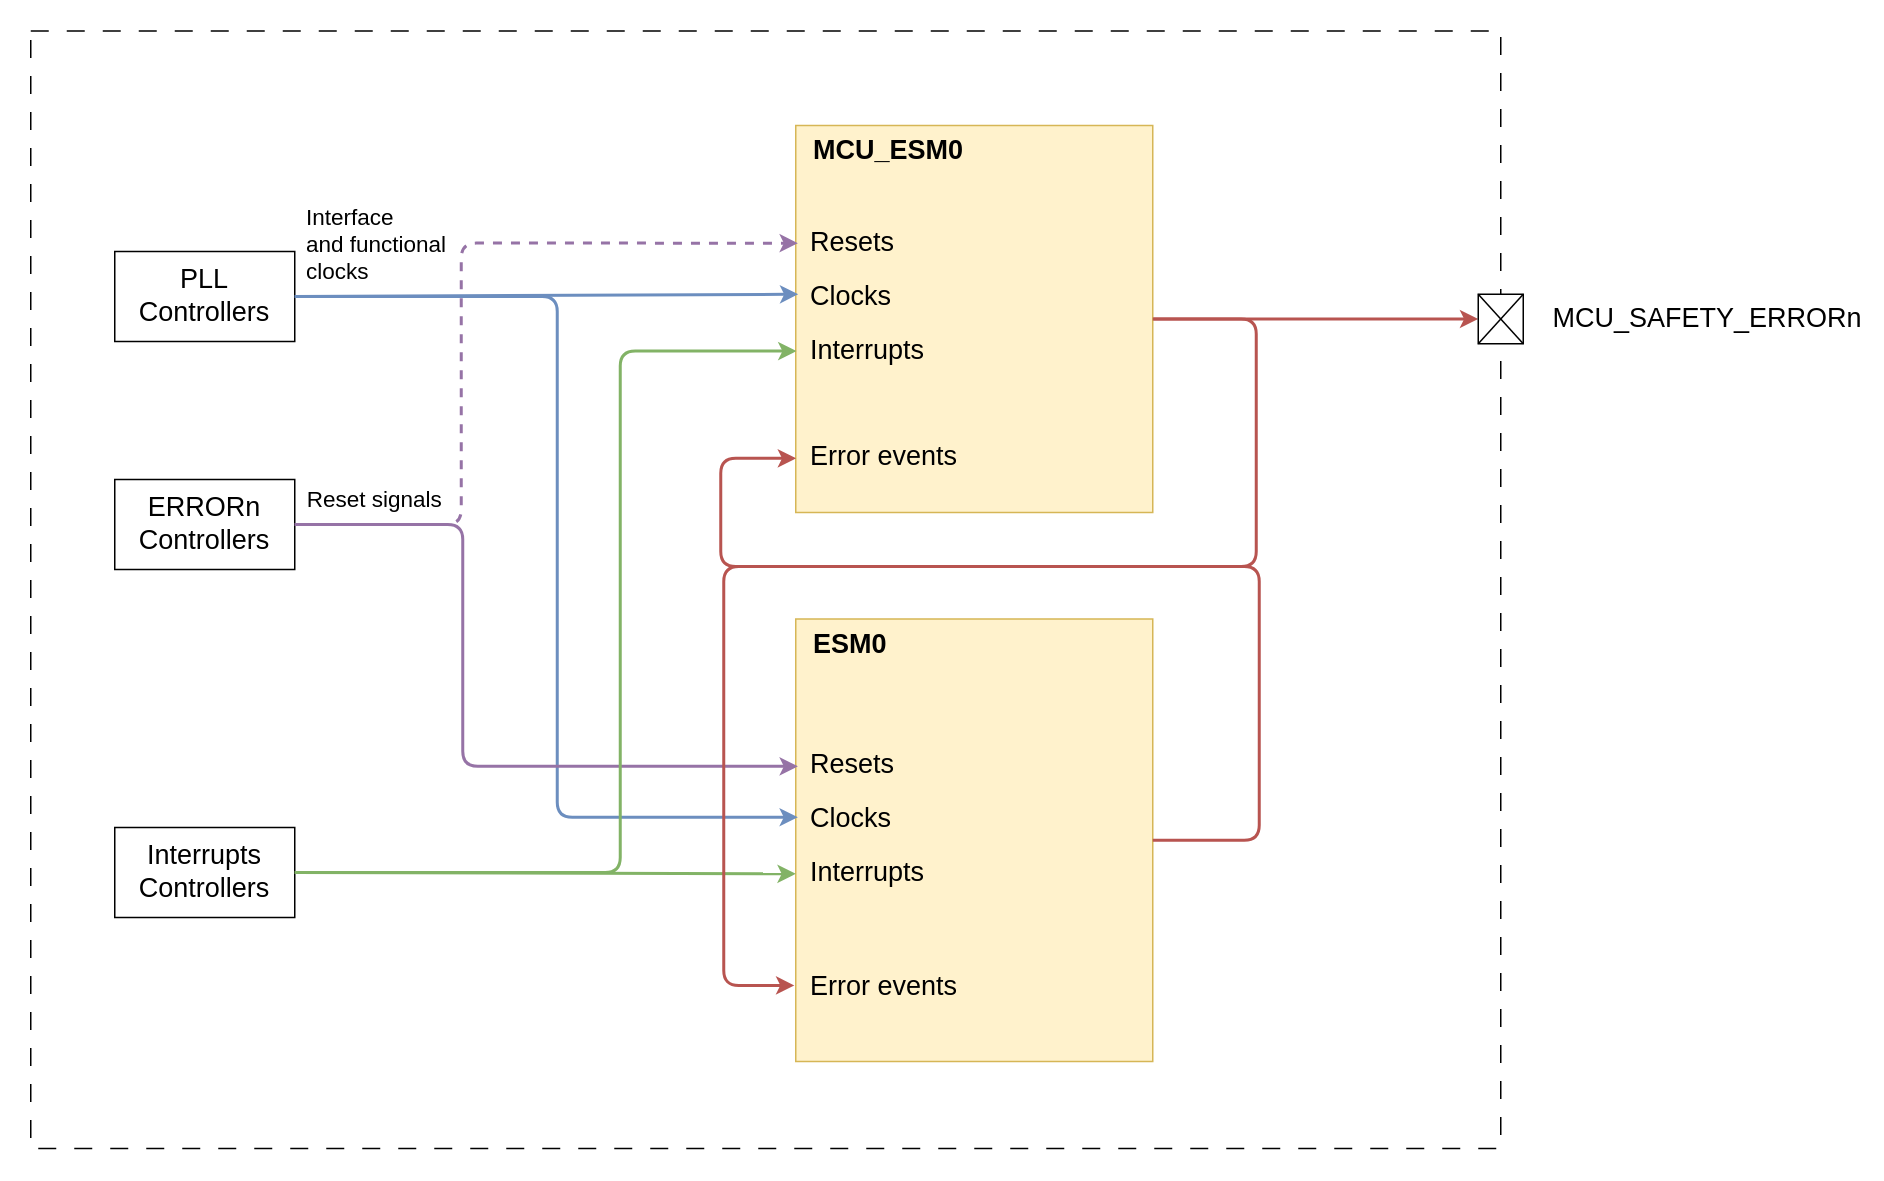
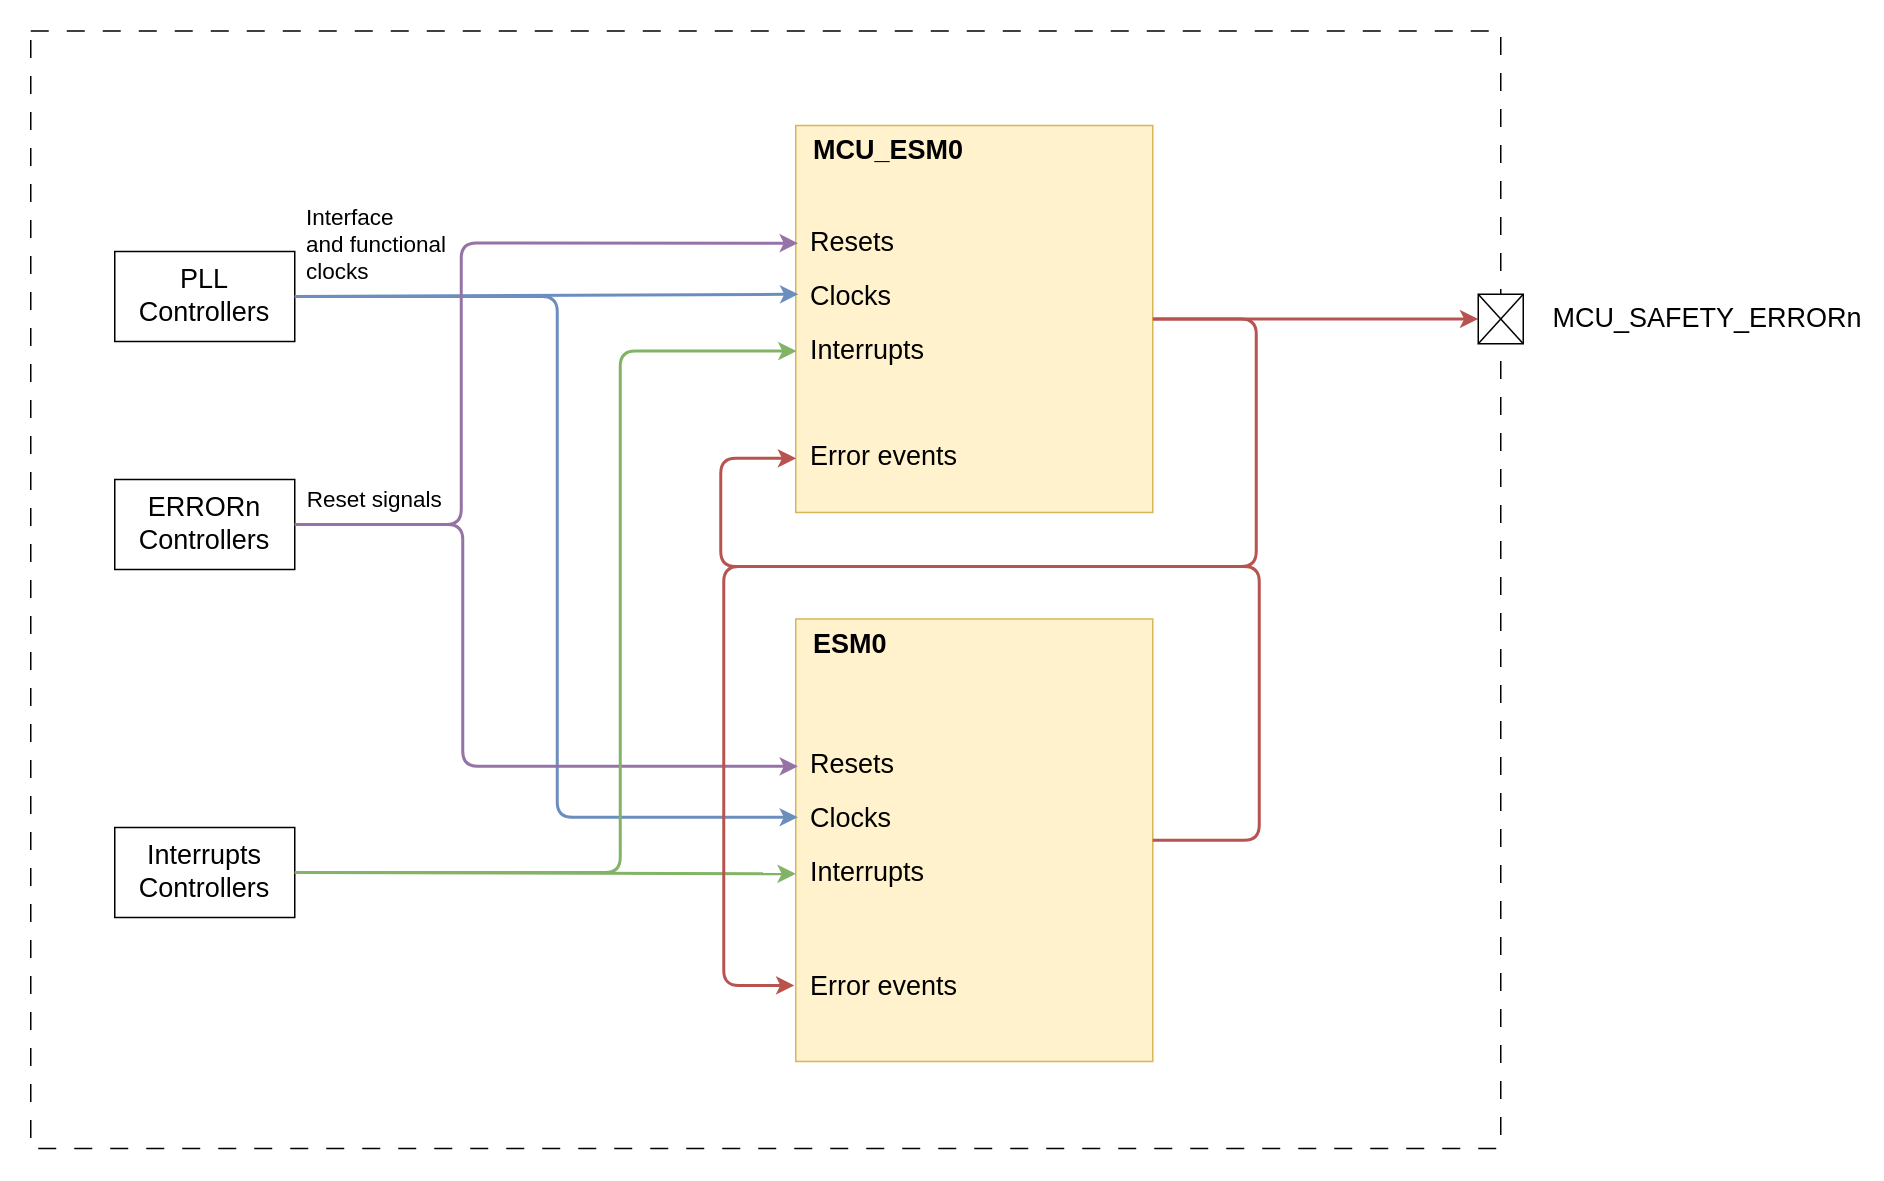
edge "ERRORn Controllers" -> "MCU_ESM0": style dashed -> solid
